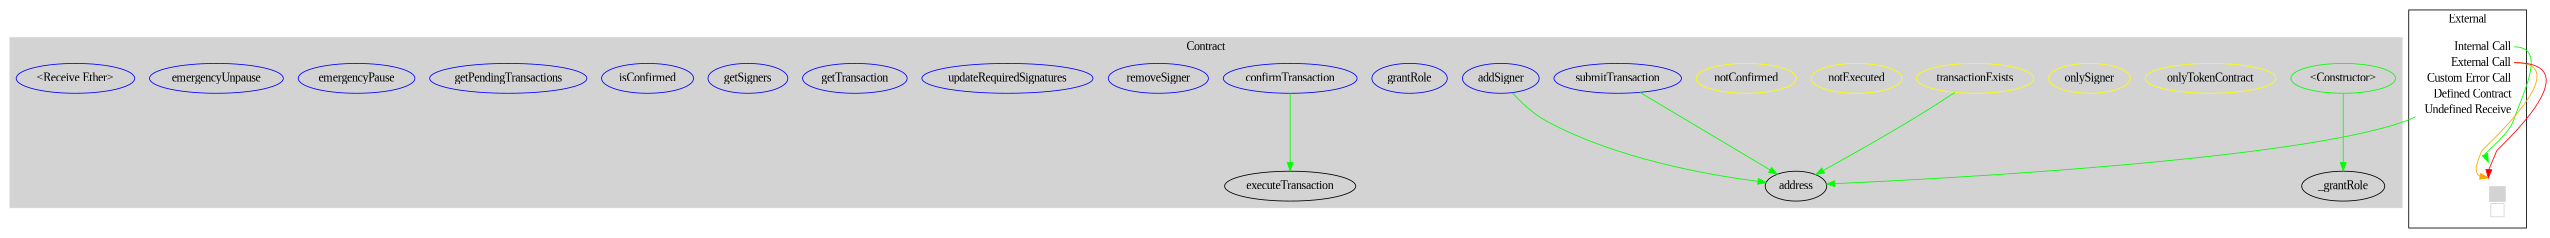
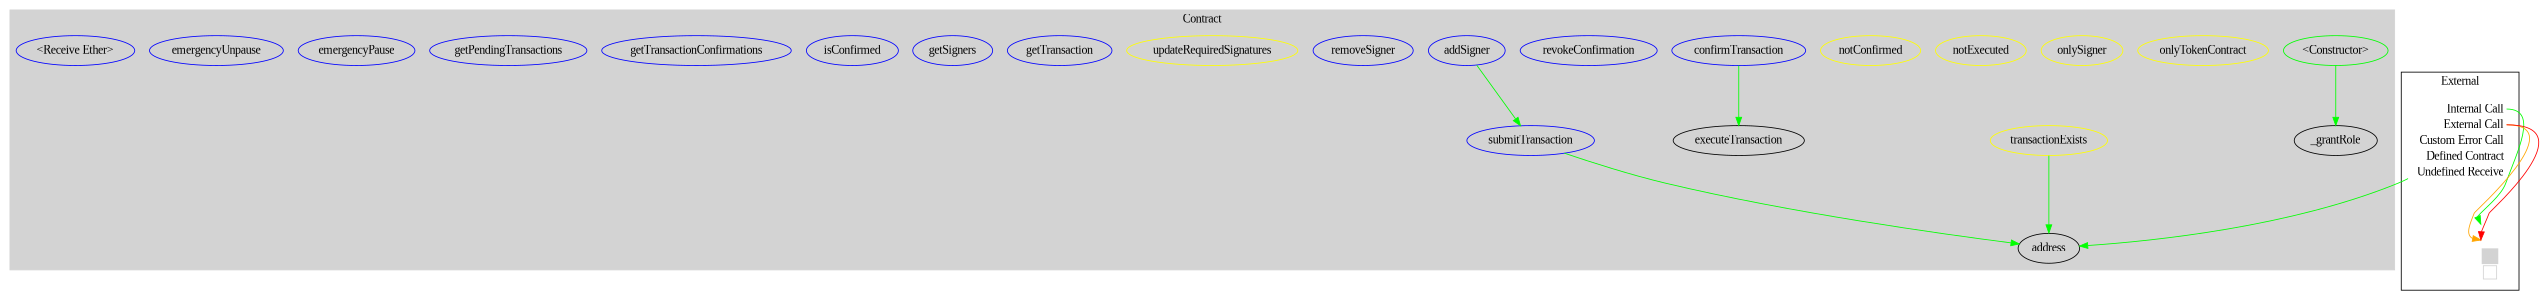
node "getTransactionConfirmations": added
node "updateRequiredSignatures": color blue -> yellow
node "grantRole": label "grantRole" -> "revokeConfirmation"
edge "addSigner" -> "address": now "addSigner" -> "submitTransaction"
